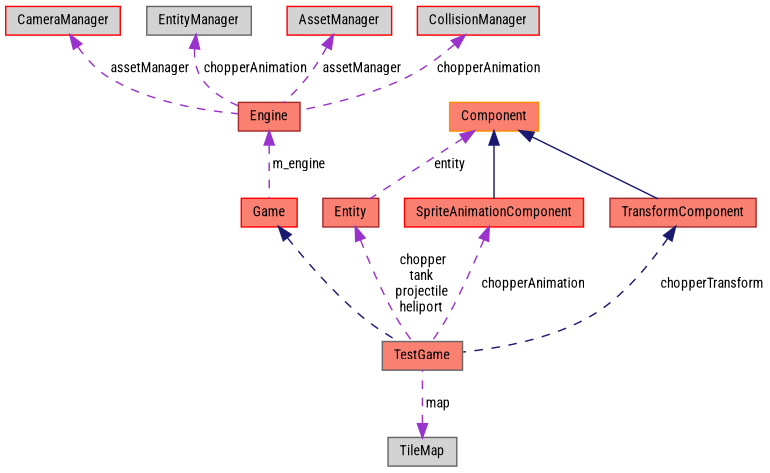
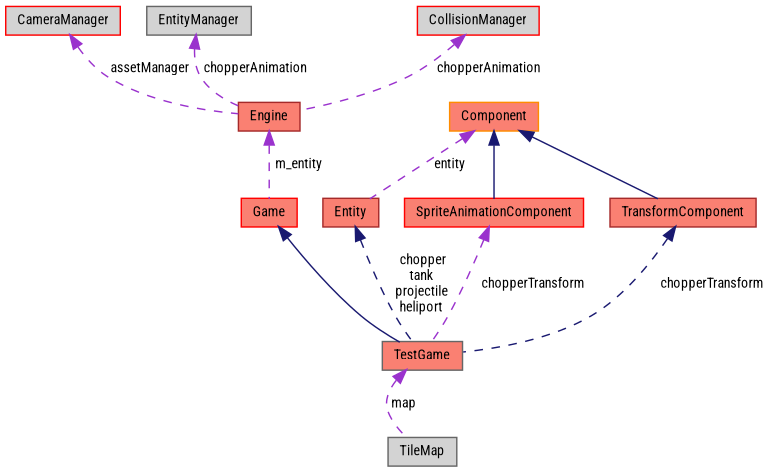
node "AssetManager": removed
edge "Game" -> "Engine": label " m_engine" -> " m_entity"
edge "TestGame" -> "SpriteAnimationComponent": label " chopperAnimation" -> " chopperTransform"
edge "TestGame" -> "Entity": color darkorchid3 -> midnightblue
edge "TestGame" -> "Game": style dashed -> solid
edge "TestGame" -> "TileMap": reversed
